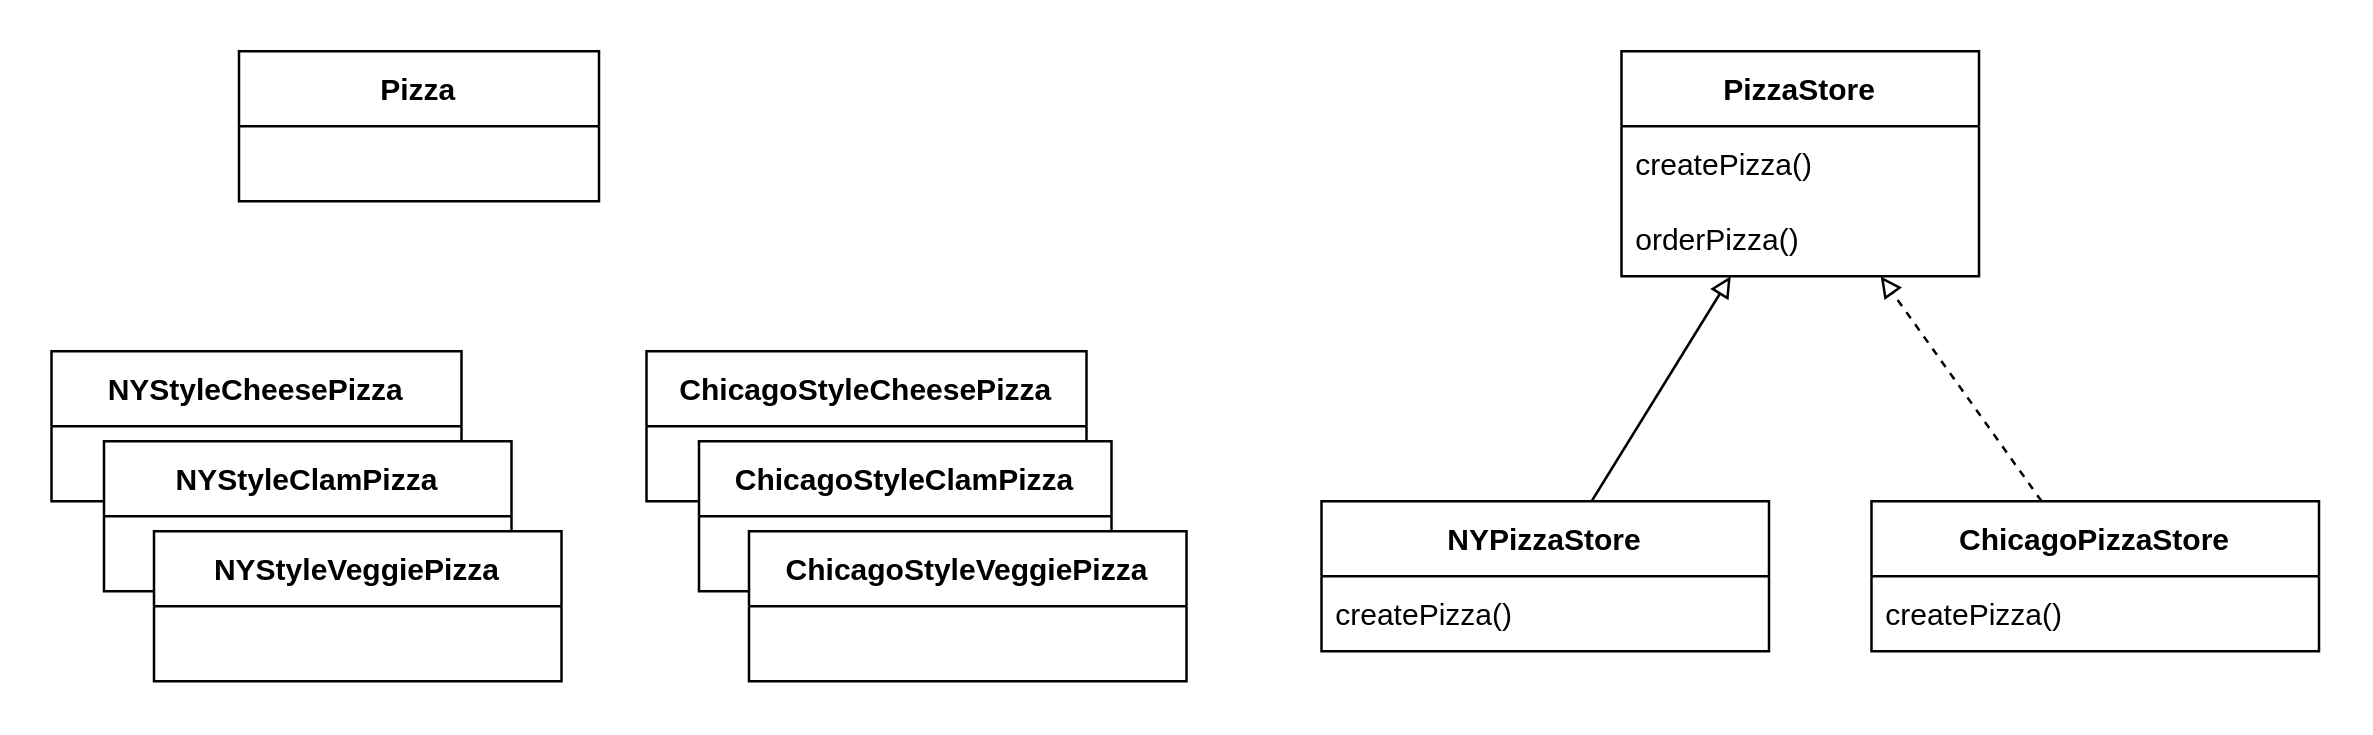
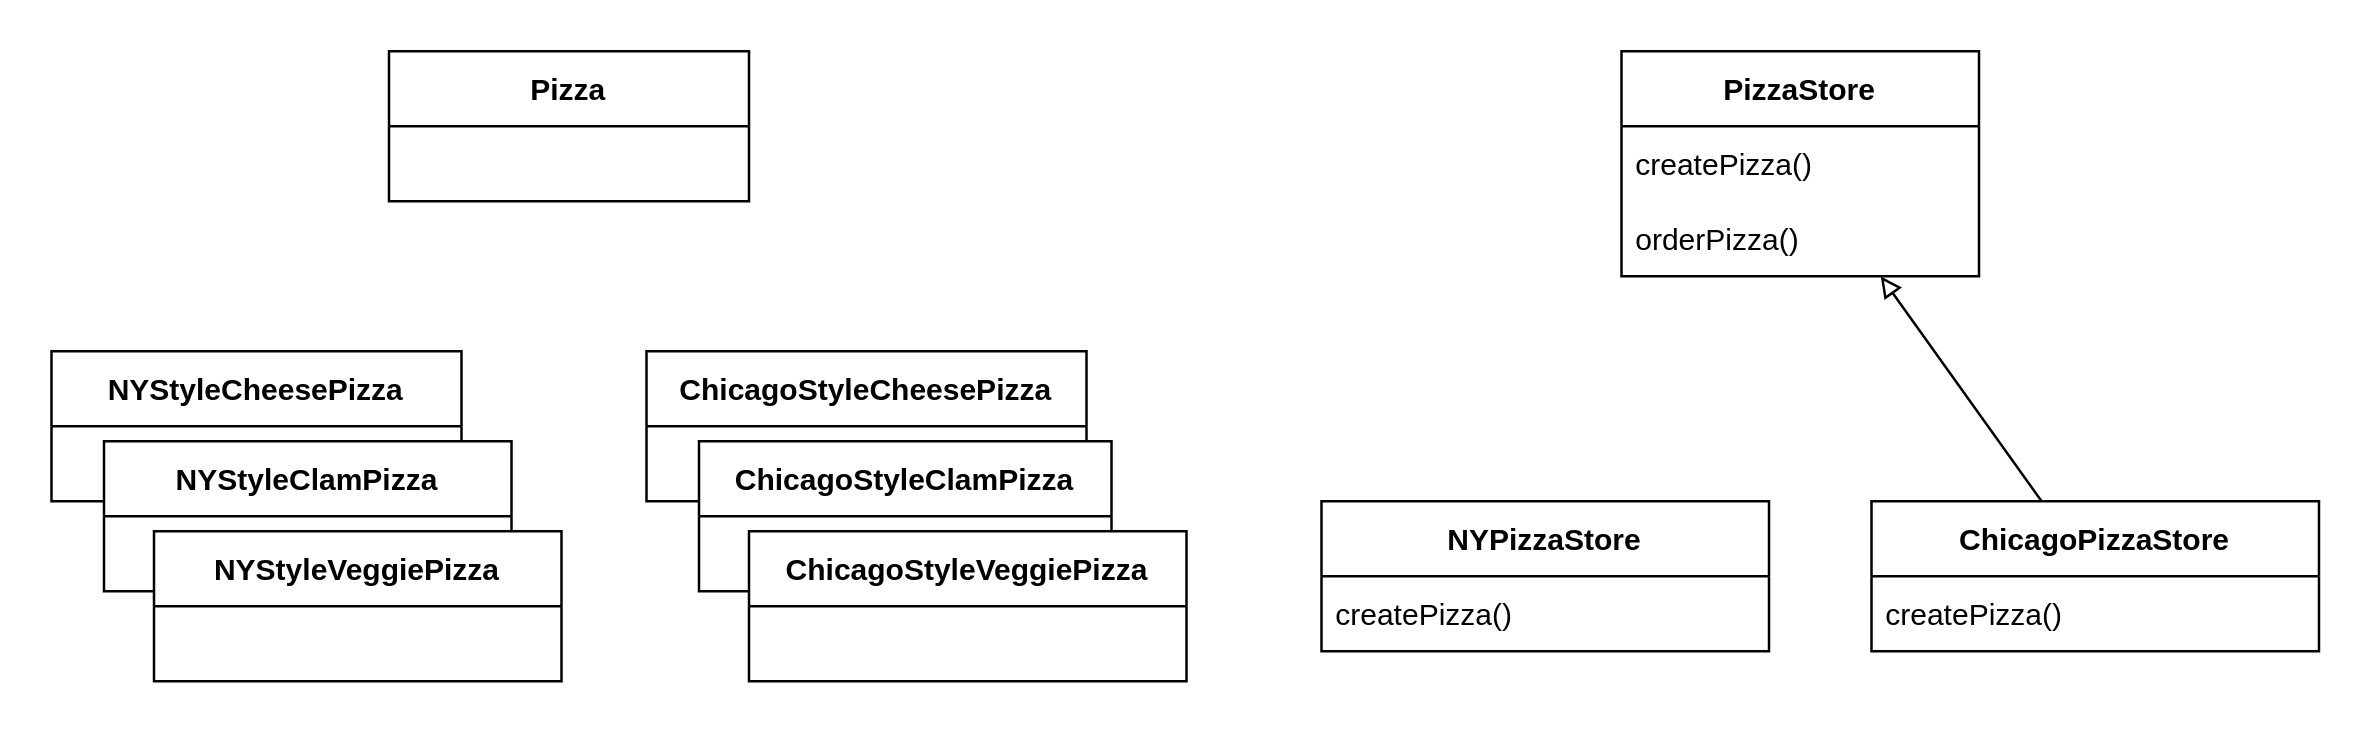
node "Pizza": moved (419, 126) -> (569, 126)
edge "ChicagoPizzaStore" -> "PizzaStore": style dashed -> solid
edge "NYPizzaStore" -> "PizzaStore": removed
